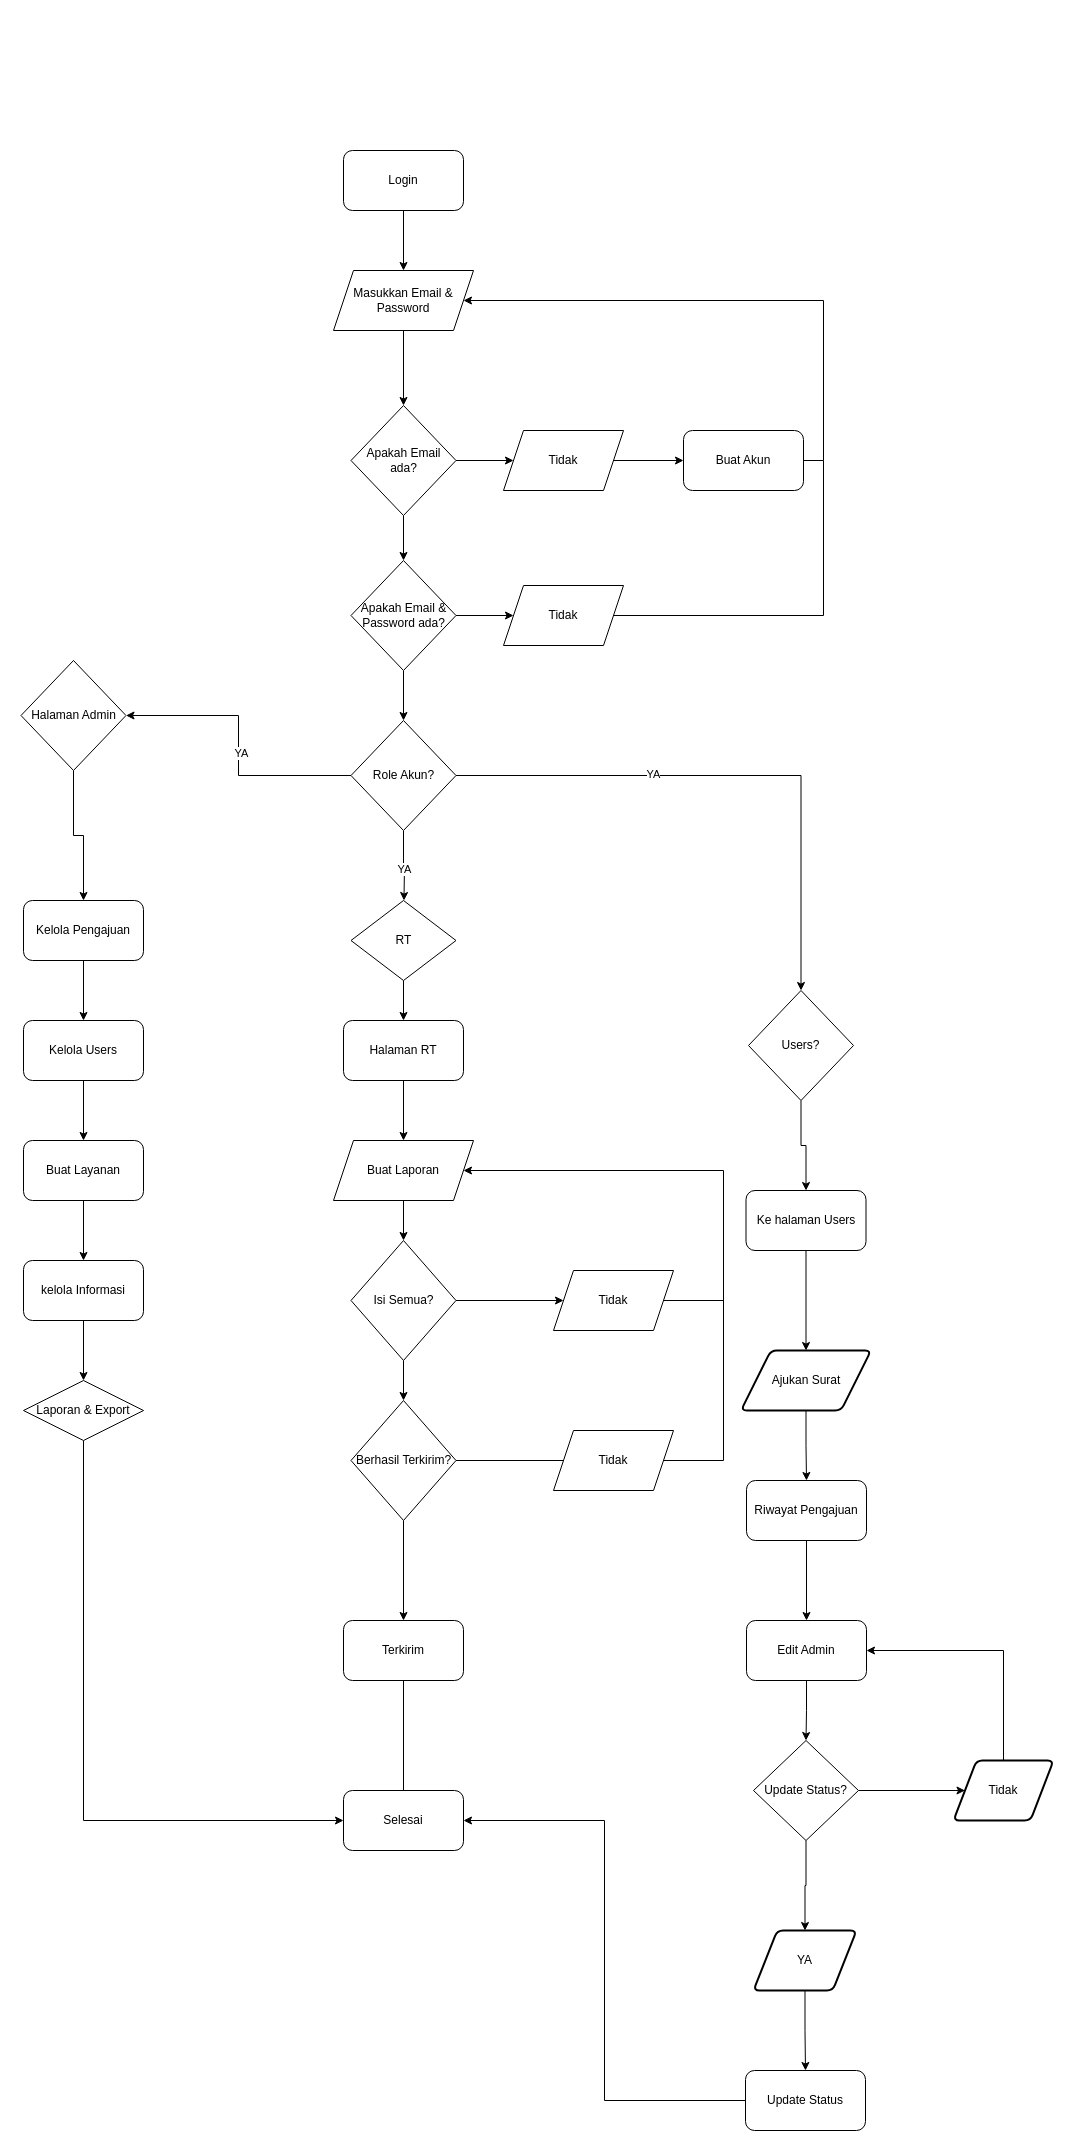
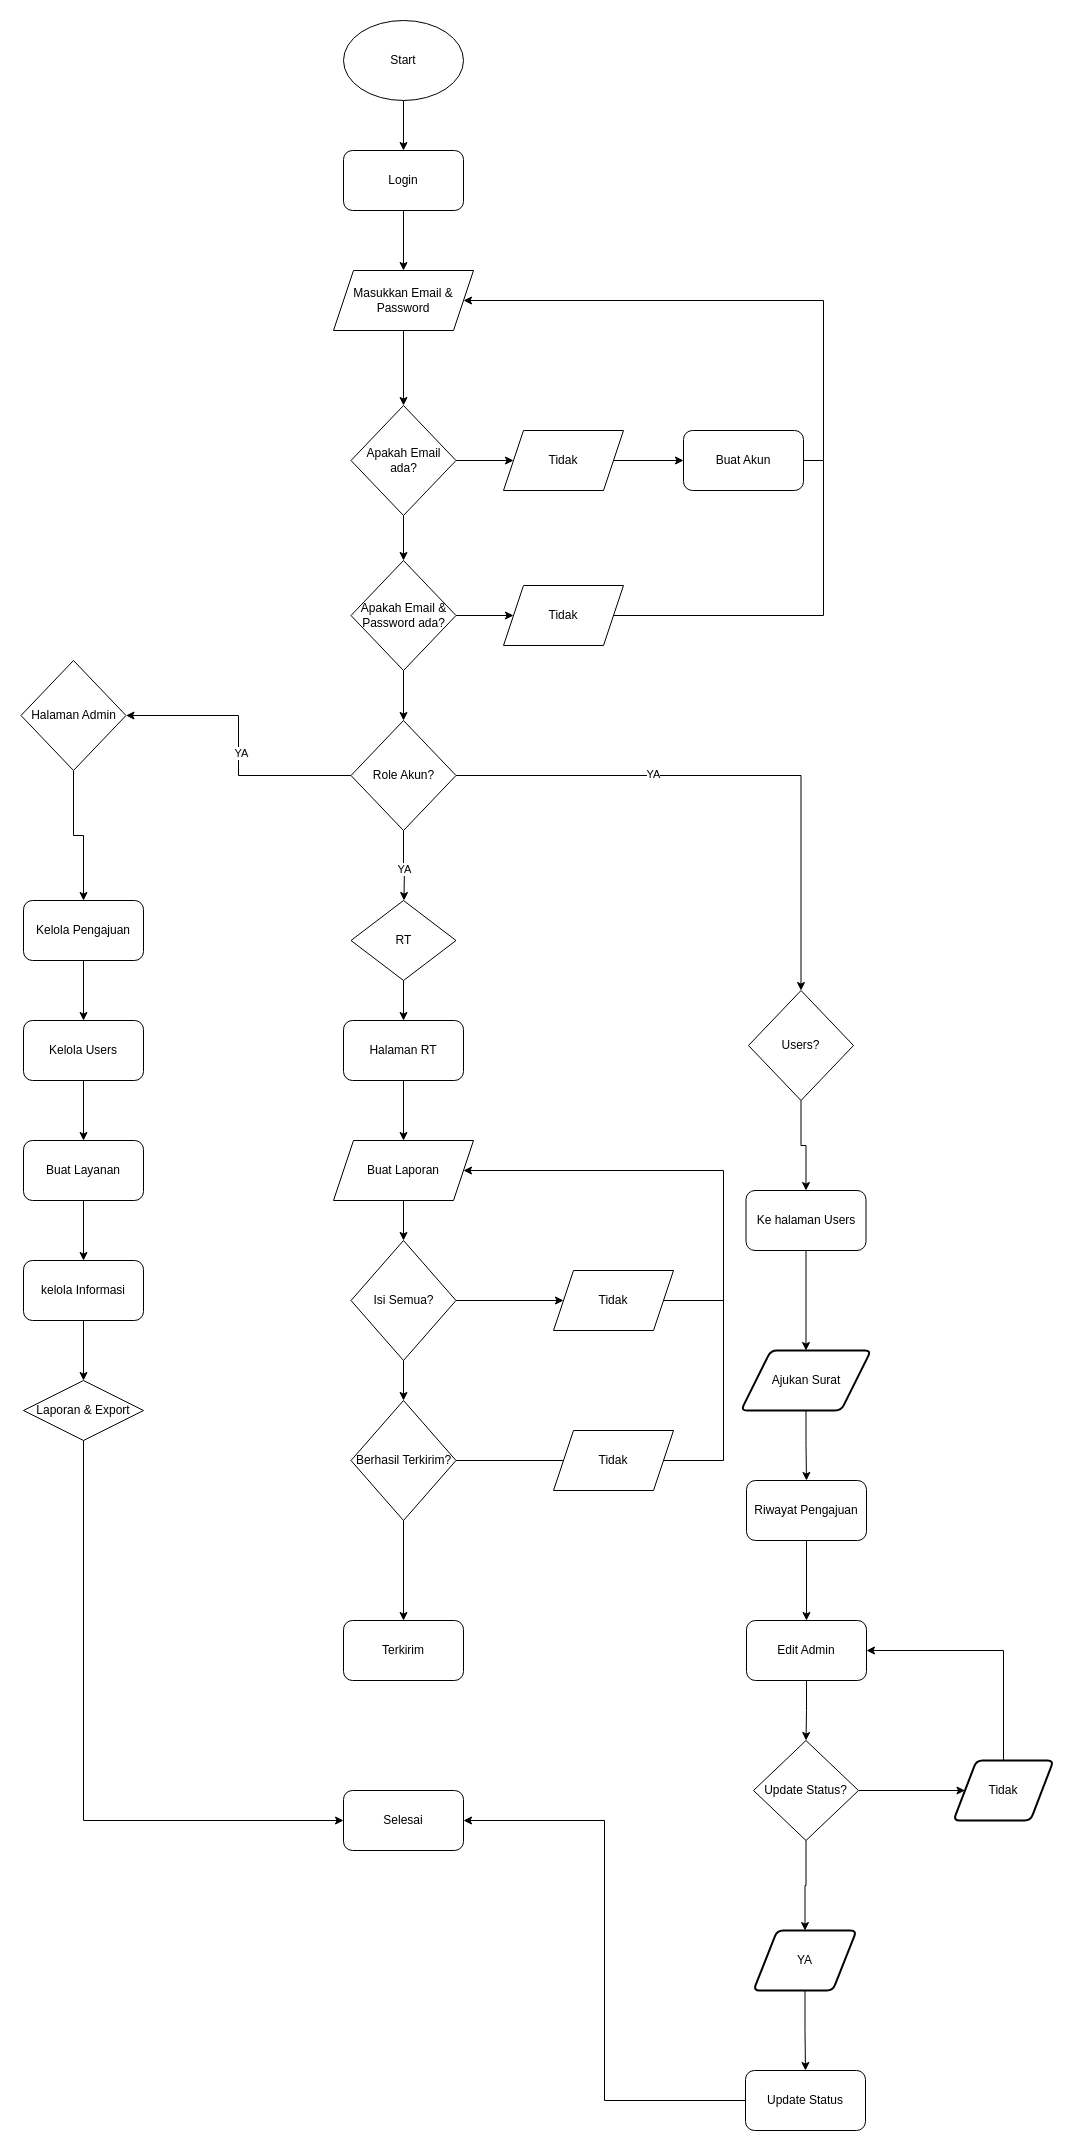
node "Start": added
edge "Start" -> "Login": added
edge "Terkirim" -- "Selesai": removed
